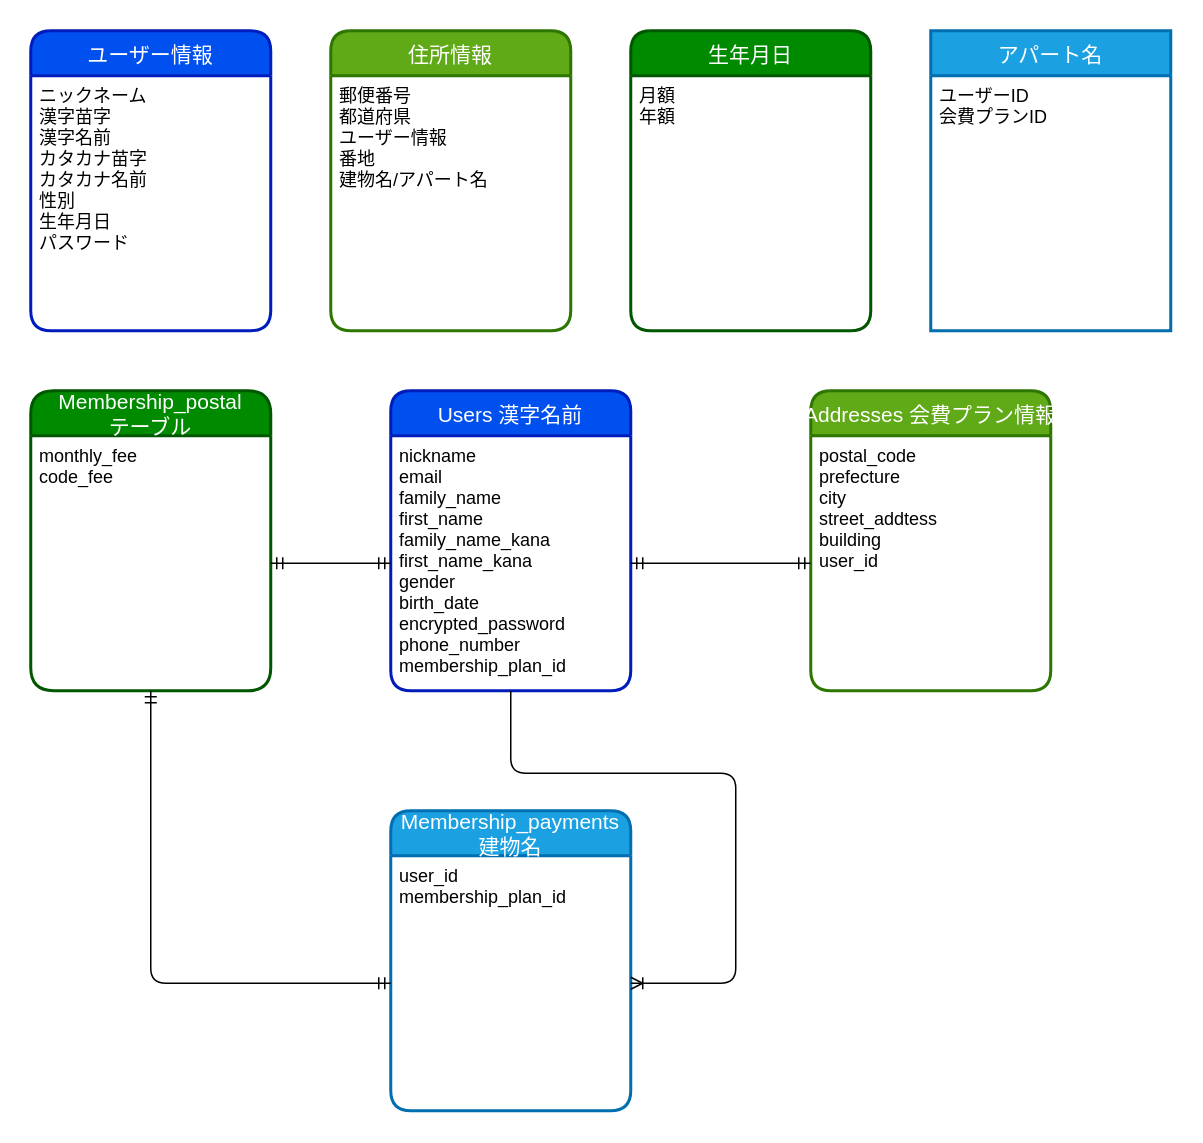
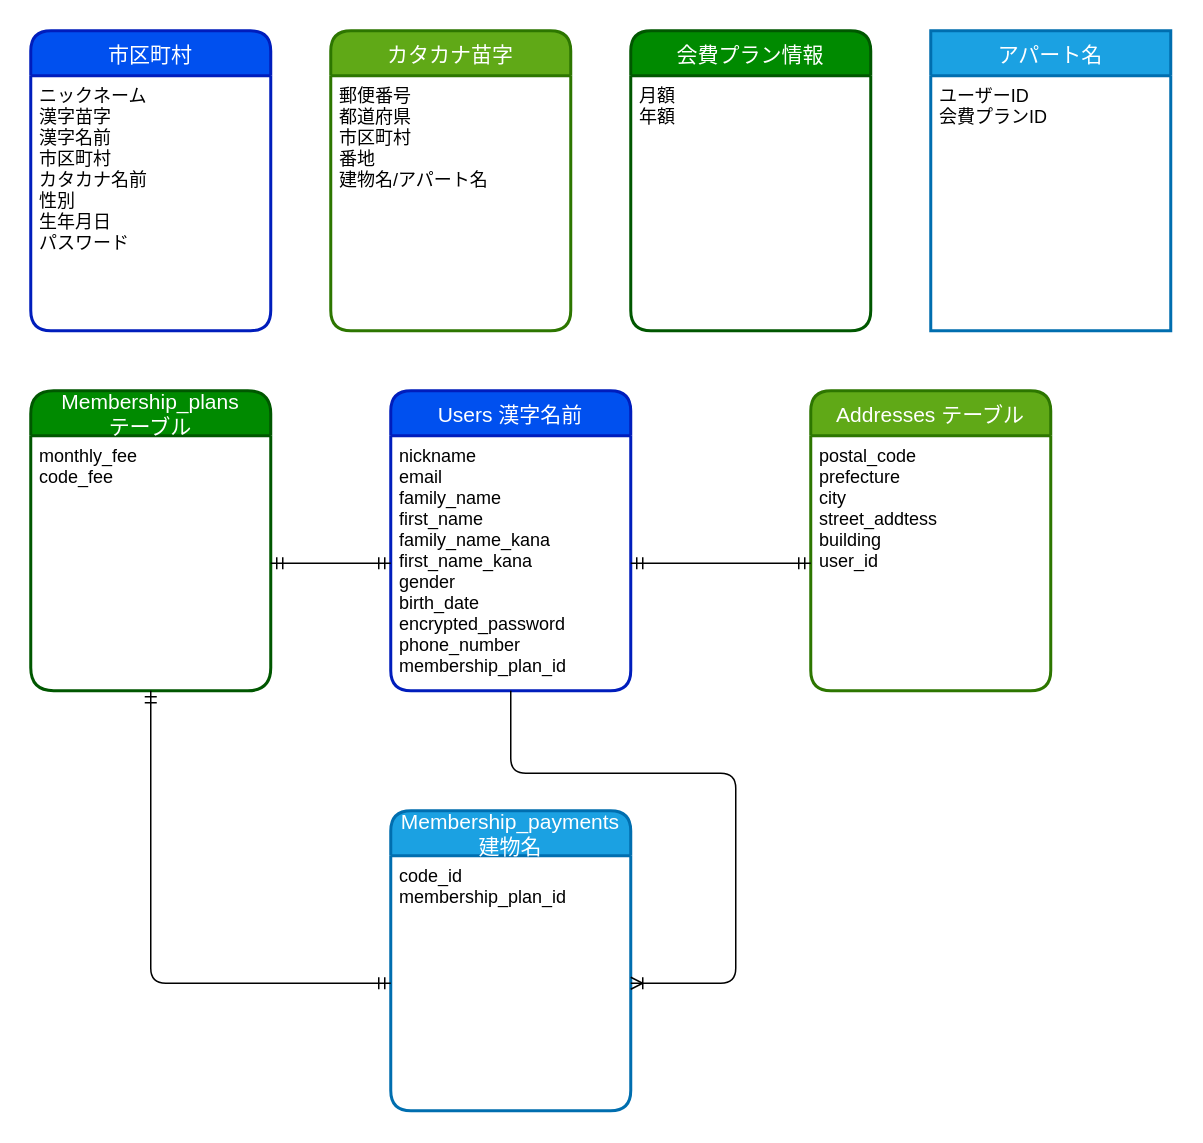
node "ユーザー情報": label "ユーザー情報" -> "市区町村"
node "住所情報": label "住所情報" -> "カタカナ苗字"
node "生年月日": label "生年月日" -> "会費プラン情報"
node "ニックネーム 漢字苗字 漢字名前 カタカナ苗字 カタカナ名前 性別 生年月日 パスワード": label "ニックネーム 漢字苗字 漢字名前 カタカナ苗字 カタカナ名前 性別 生年月日 パスワード" -> "ニックネーム 漢字苗字 漢字名前 市区町村 カタカナ名前 性別 生年月日 パスワード"
node "郵便番号 都道府県 ユーザー情報 番地 建物名/アパート名": label "郵便番号 都道府県 ユーザー情報 番地 建物名/アパート名" -> "郵便番号 都道府県 市区町村 番地 建物名/アパート名"
node "Membership_postal テーブル": label "Membership_postal テーブル" -> "Membership_plans テーブル"
node "Addresses 会費プラン情報": label "Addresses 会費プラン情報" -> "Addresses テーブル"
node "user_id membership_plan_id": label "user_id membership_plan_id" -> "code_id membership_plan_id"
